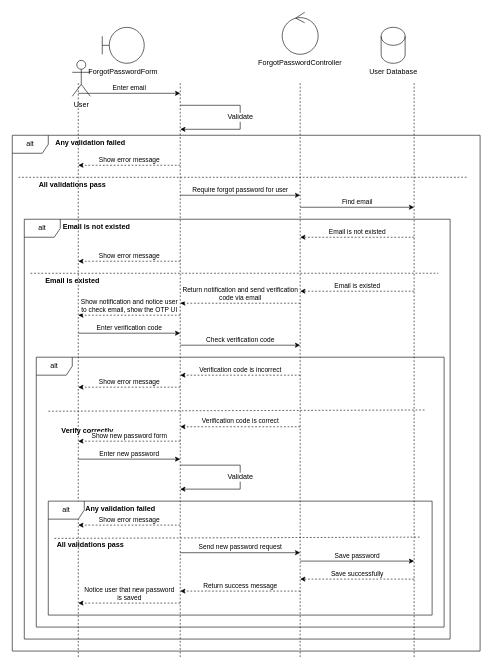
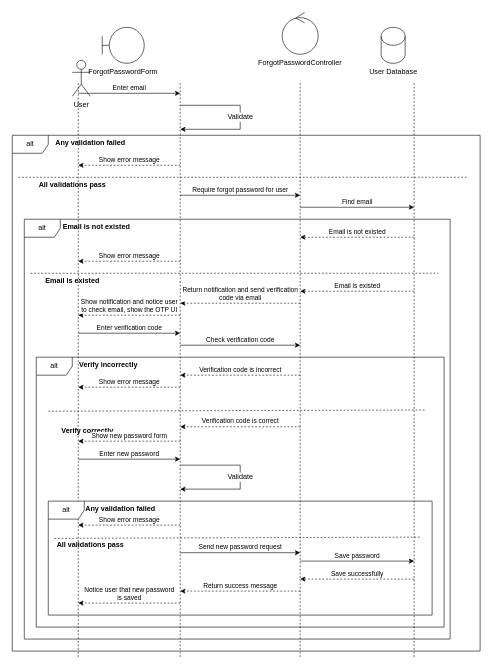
node "Verify incorrectly": added
